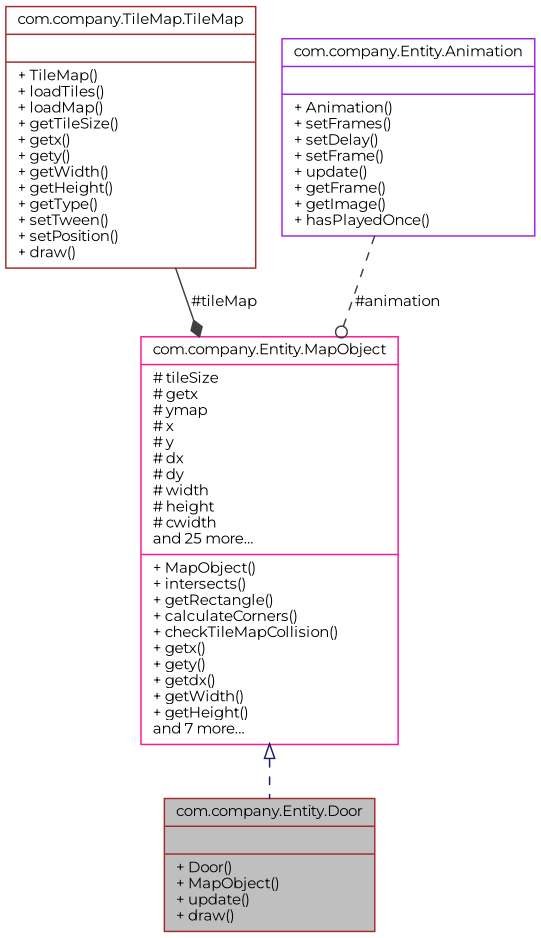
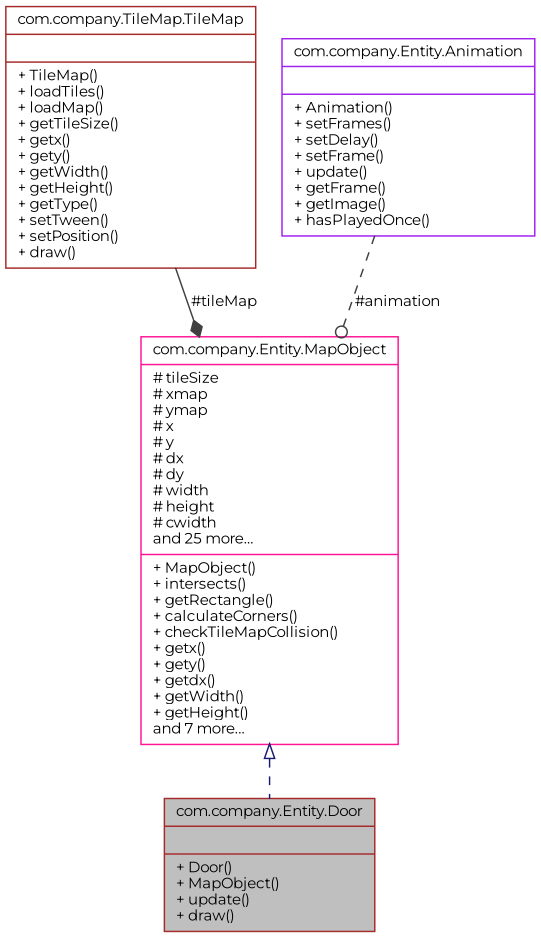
node "com.company.Entity.MapObject": text "# getx" -> "# xmap"
